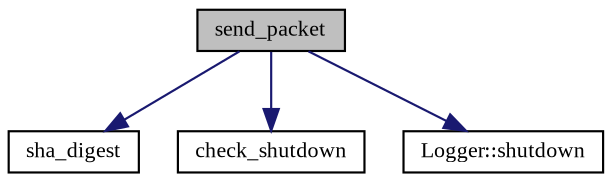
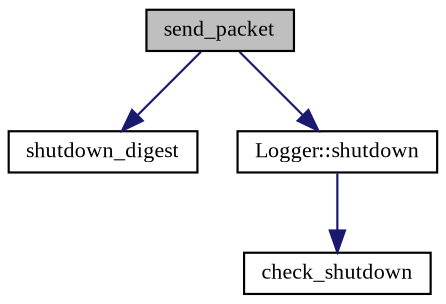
edge "send_packet" -> "check_shutdown": now "Logger::shutdown" -> "check_shutdown"
node "sha_digest": label "sha_digest" -> "shutdown_digest"
